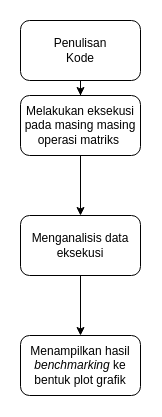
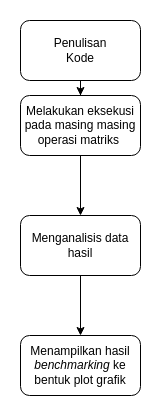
node "Menganalisis data eksekusi": label "Menganalisis data eksekusi" -> "Menganalisis data hasil"
